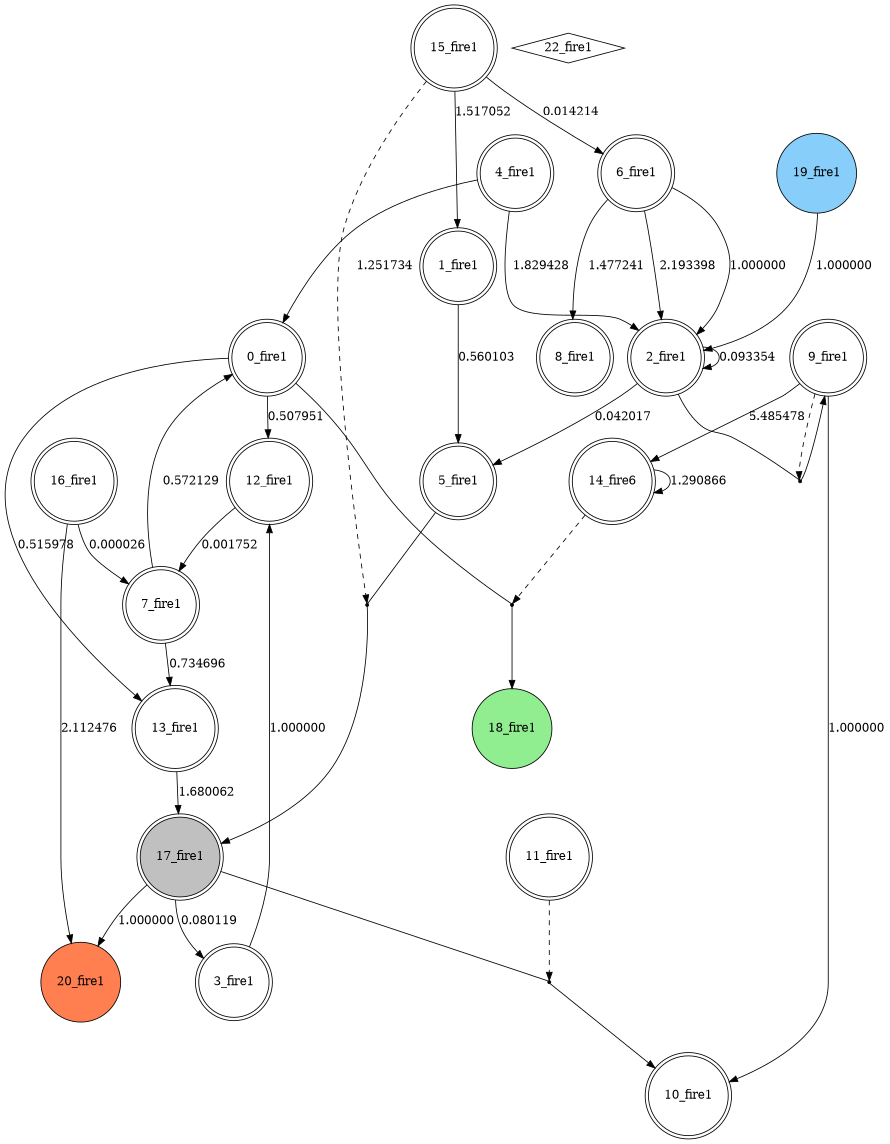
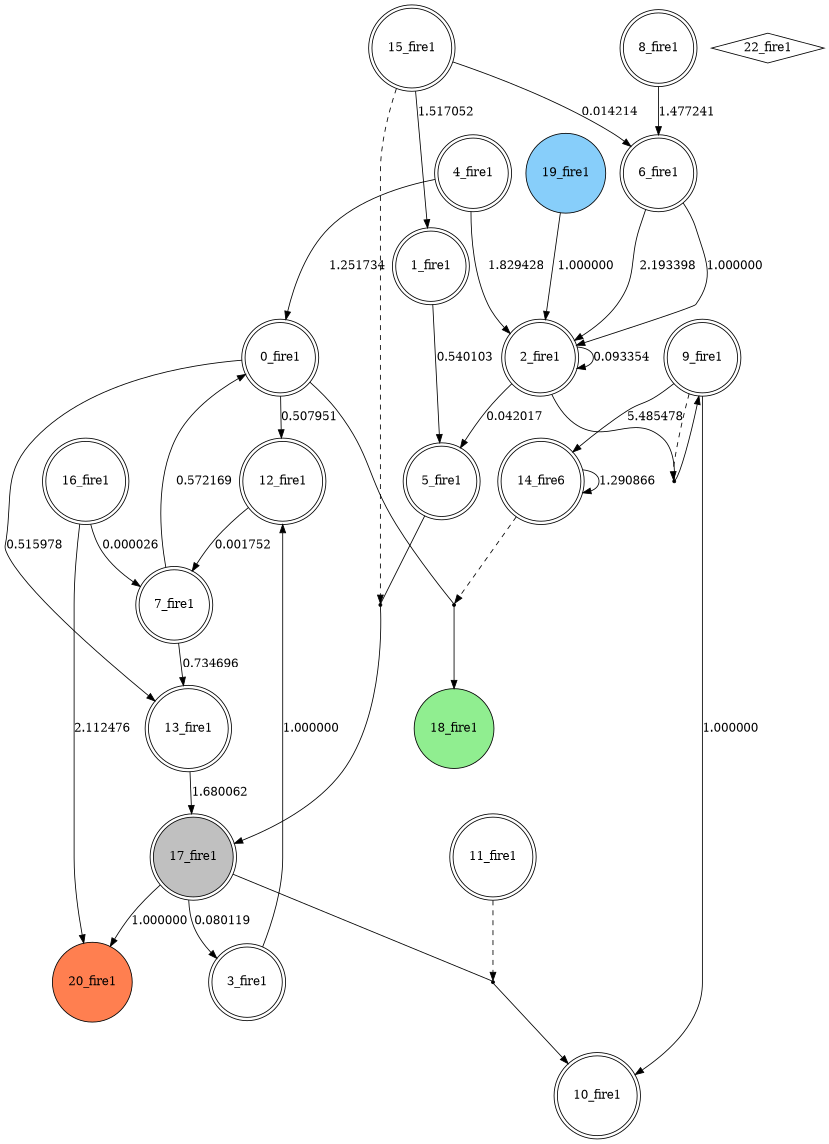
edge "6_fire1" -> "8_fire1": reversed
edge "1_fire1" -> "5_fire1": label "0.560103" -> "0.540103"
edge "7_fire1" -> "0_fire1": label "0.572129" -> "0.572169"
